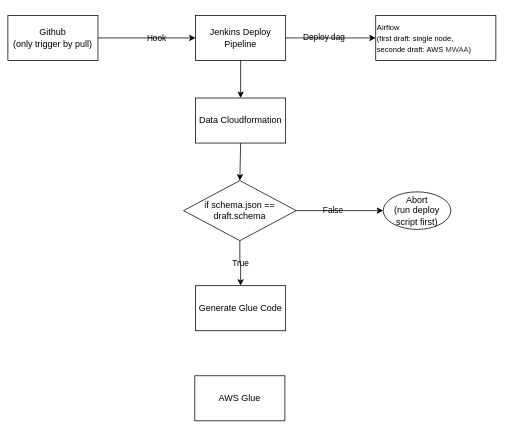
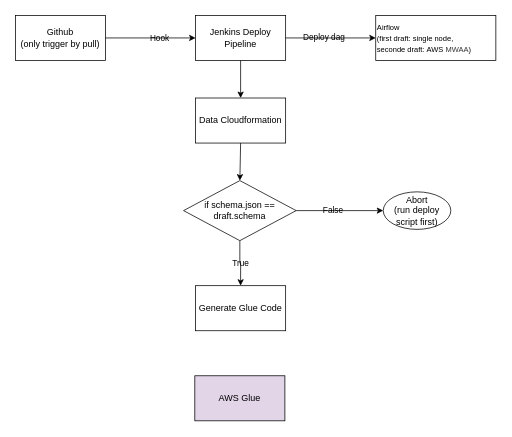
node "Github (only trigger by pull)": moved (53, 38) -> (60, 38)
node "AWS Glue": fillcolor #ffffff -> #e1d5e7
